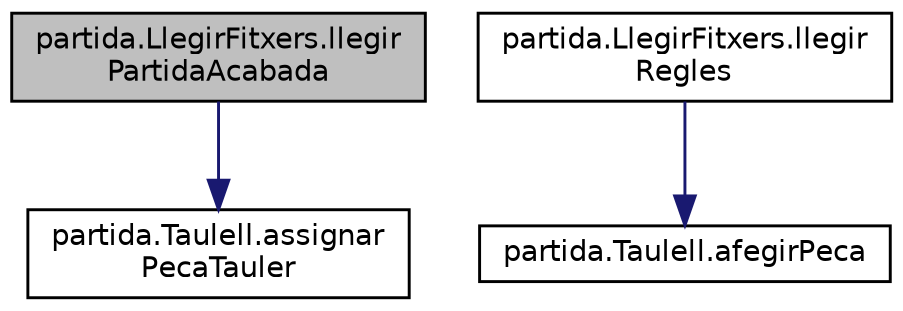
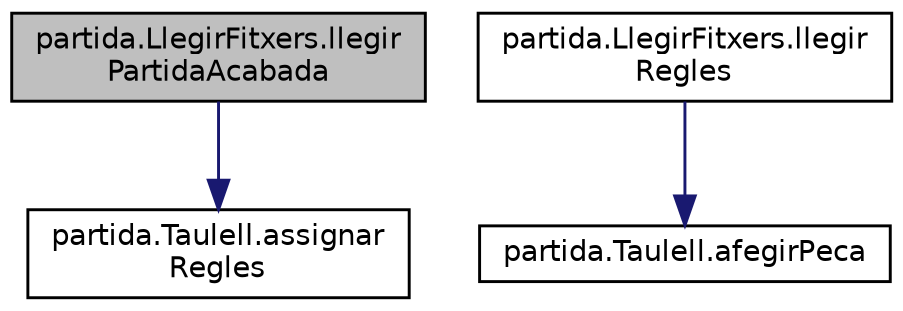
node "partida.Taulell.assignar PecaTauler": label "partida.Taulell.assignar PecaTauler" -> "partida.Taulell.assignar Regles"
